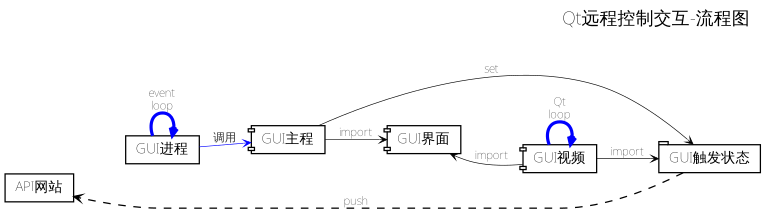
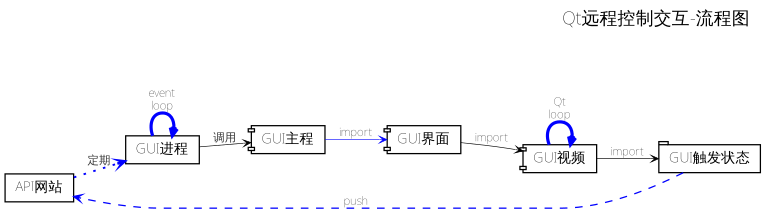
edge "GUI主程" -> "GUI触发状态": removed, label "set"
edge "GUI主程" -> "GUI界面": color black -> blue
edge "GUI进程" -> "GUI主程": color blue -> black
edge "GUI视频" -> "GUI界面": reversed
edge "API网站" -> "GUI进程": added, label "定期"
edge "GUI触发状态" -> "API网站": color black -> blue
